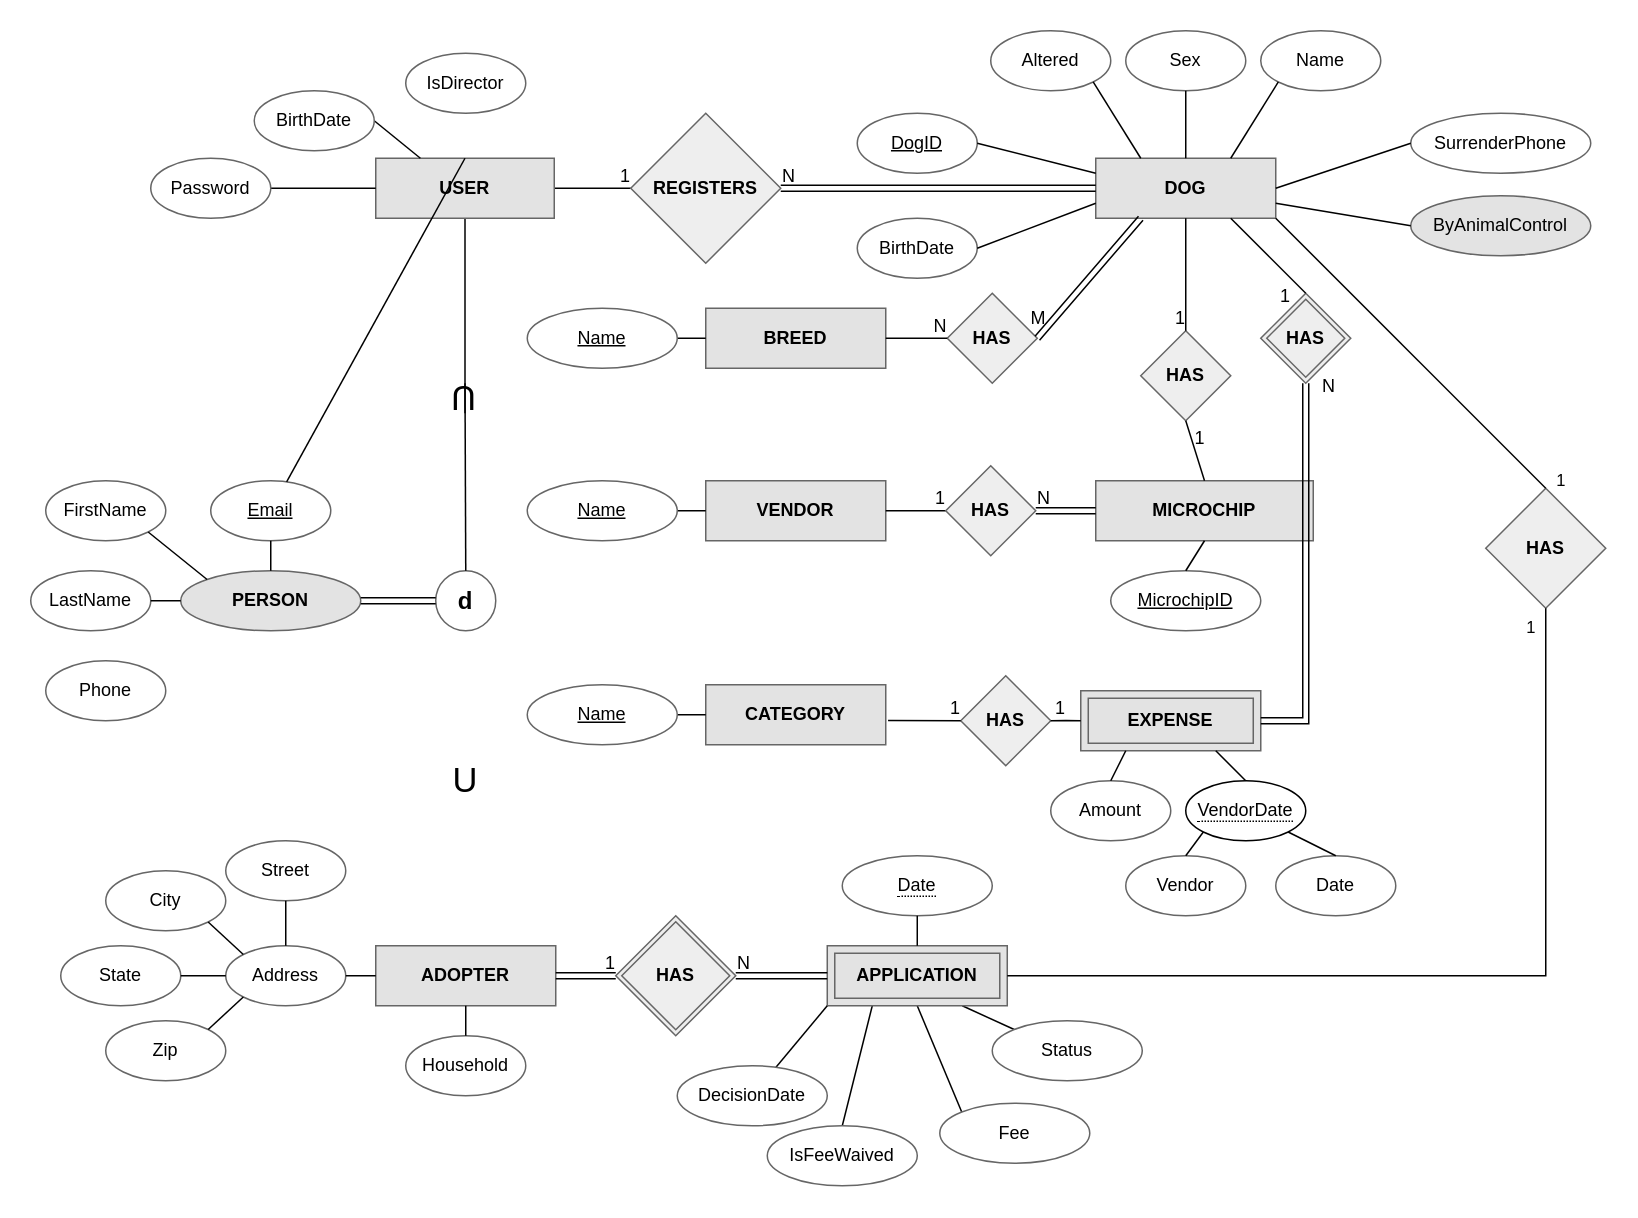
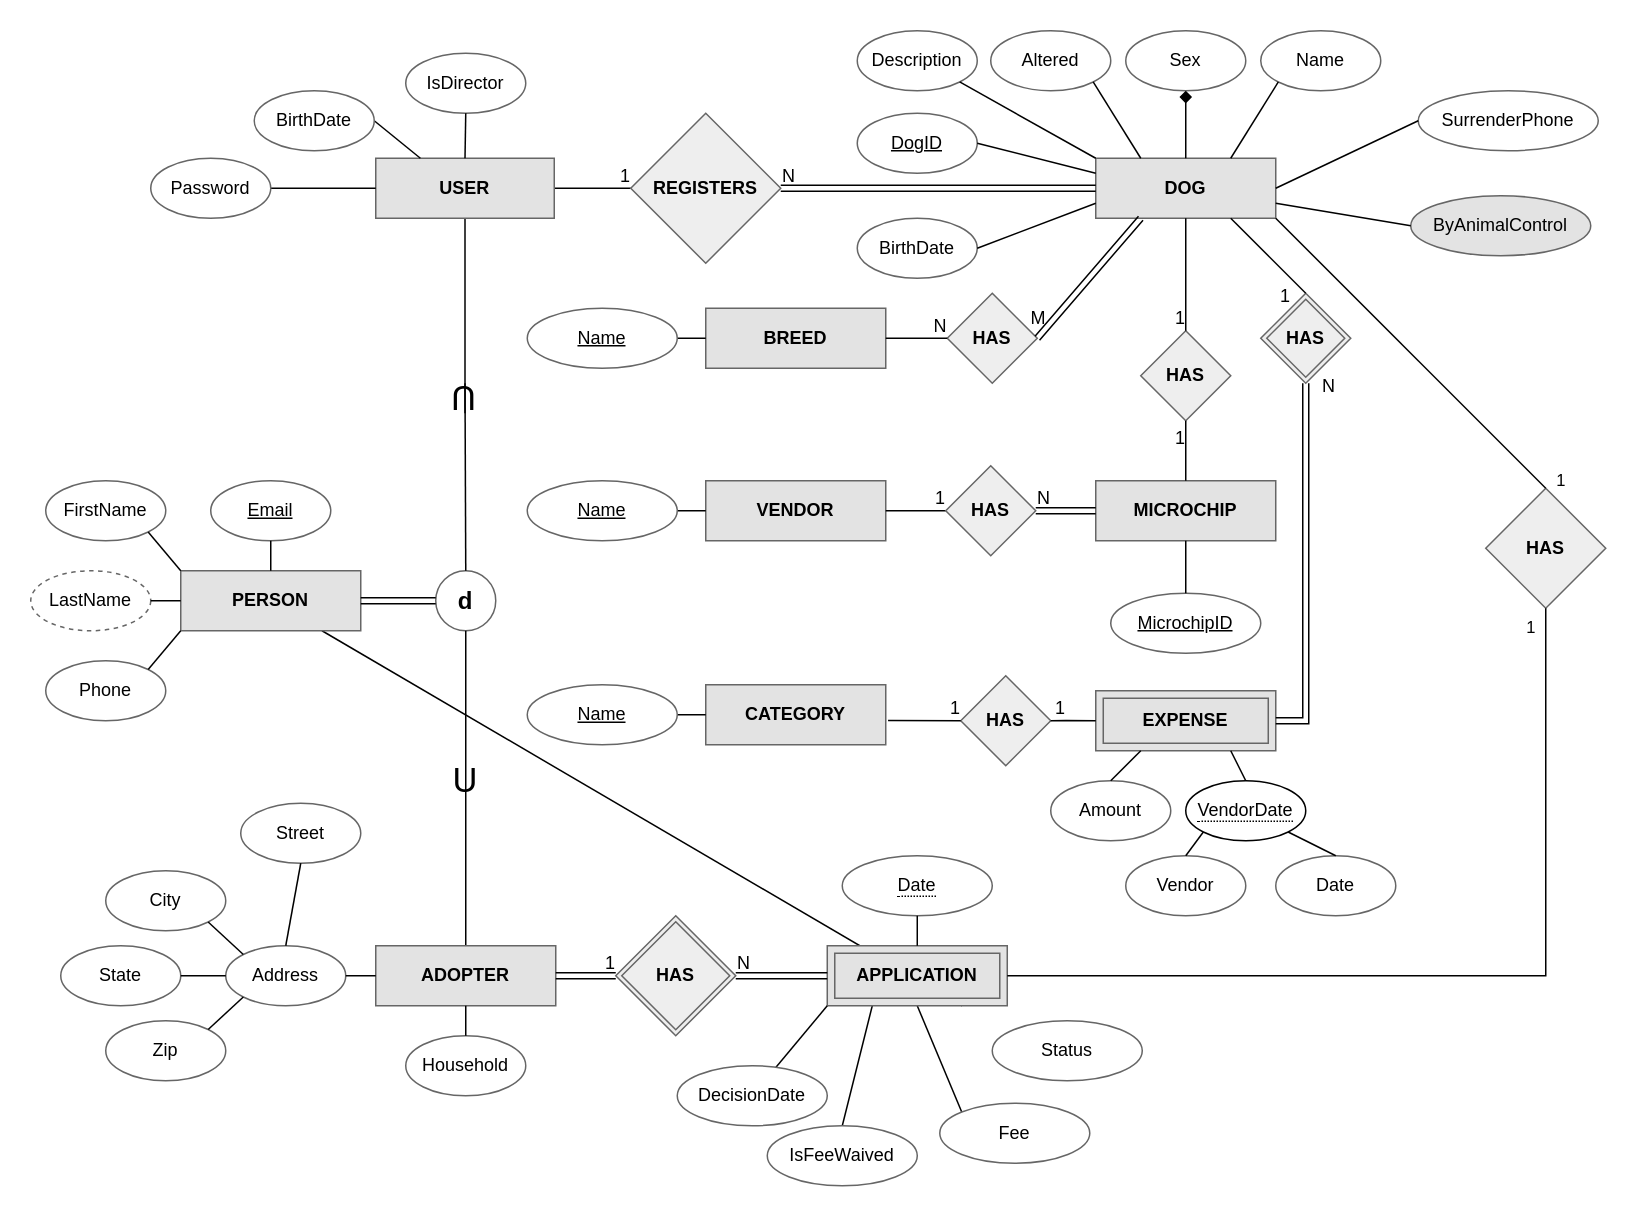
node "Description": added
edge "Sex" -- "DOG": arrowhead none -> diamond
edge "Description" -- "DOG": added
node "SurrenderPhone": moved (1501, 143) -> (1508, 121)
edge "USER" -- "Email": now "USER" -- "IsDirector"
node "MICROCHIP": size 218x60 -> 180x60
node "LastName": style solid -> dashed
node "PERSON": shape ellipse -> rectangle
node "MicrochipID": moved (1186, 601) -> (1186, 623)
edge "PERSON" -- "Phone": added
node "EXPENSE": moved (1171, 721) -> (1186, 721)
edge "d" -- "ADOPTER": added
node "Street": moved (286, 871) -> (301, 833)
edge "APPLICATION" -- "Status": now "APPLICATION" -- "PERSON"
